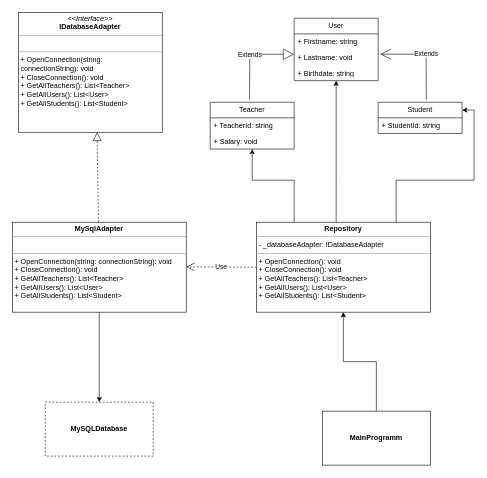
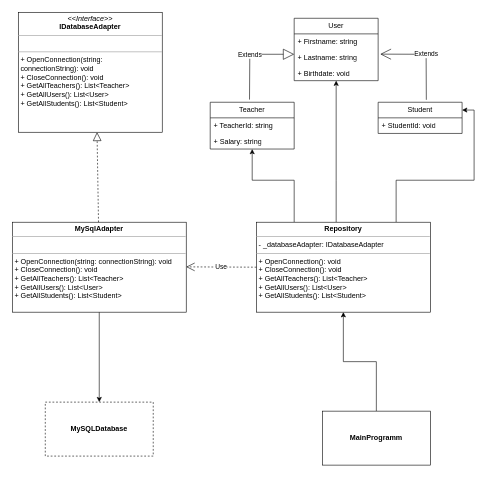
node "+ Lastname: void": label "+ Lastname: void" -> "+ Lastname: string"
node "+ Birthdate: string": label "+ Birthdate: string" -> "+ Birthdate: void"
node "+ StudentId: string": label "+ StudentId: string" -> "+ StudentId: void"
node "+ Salary: void": label "+ Salary: void" -> "+ Salary: string"
